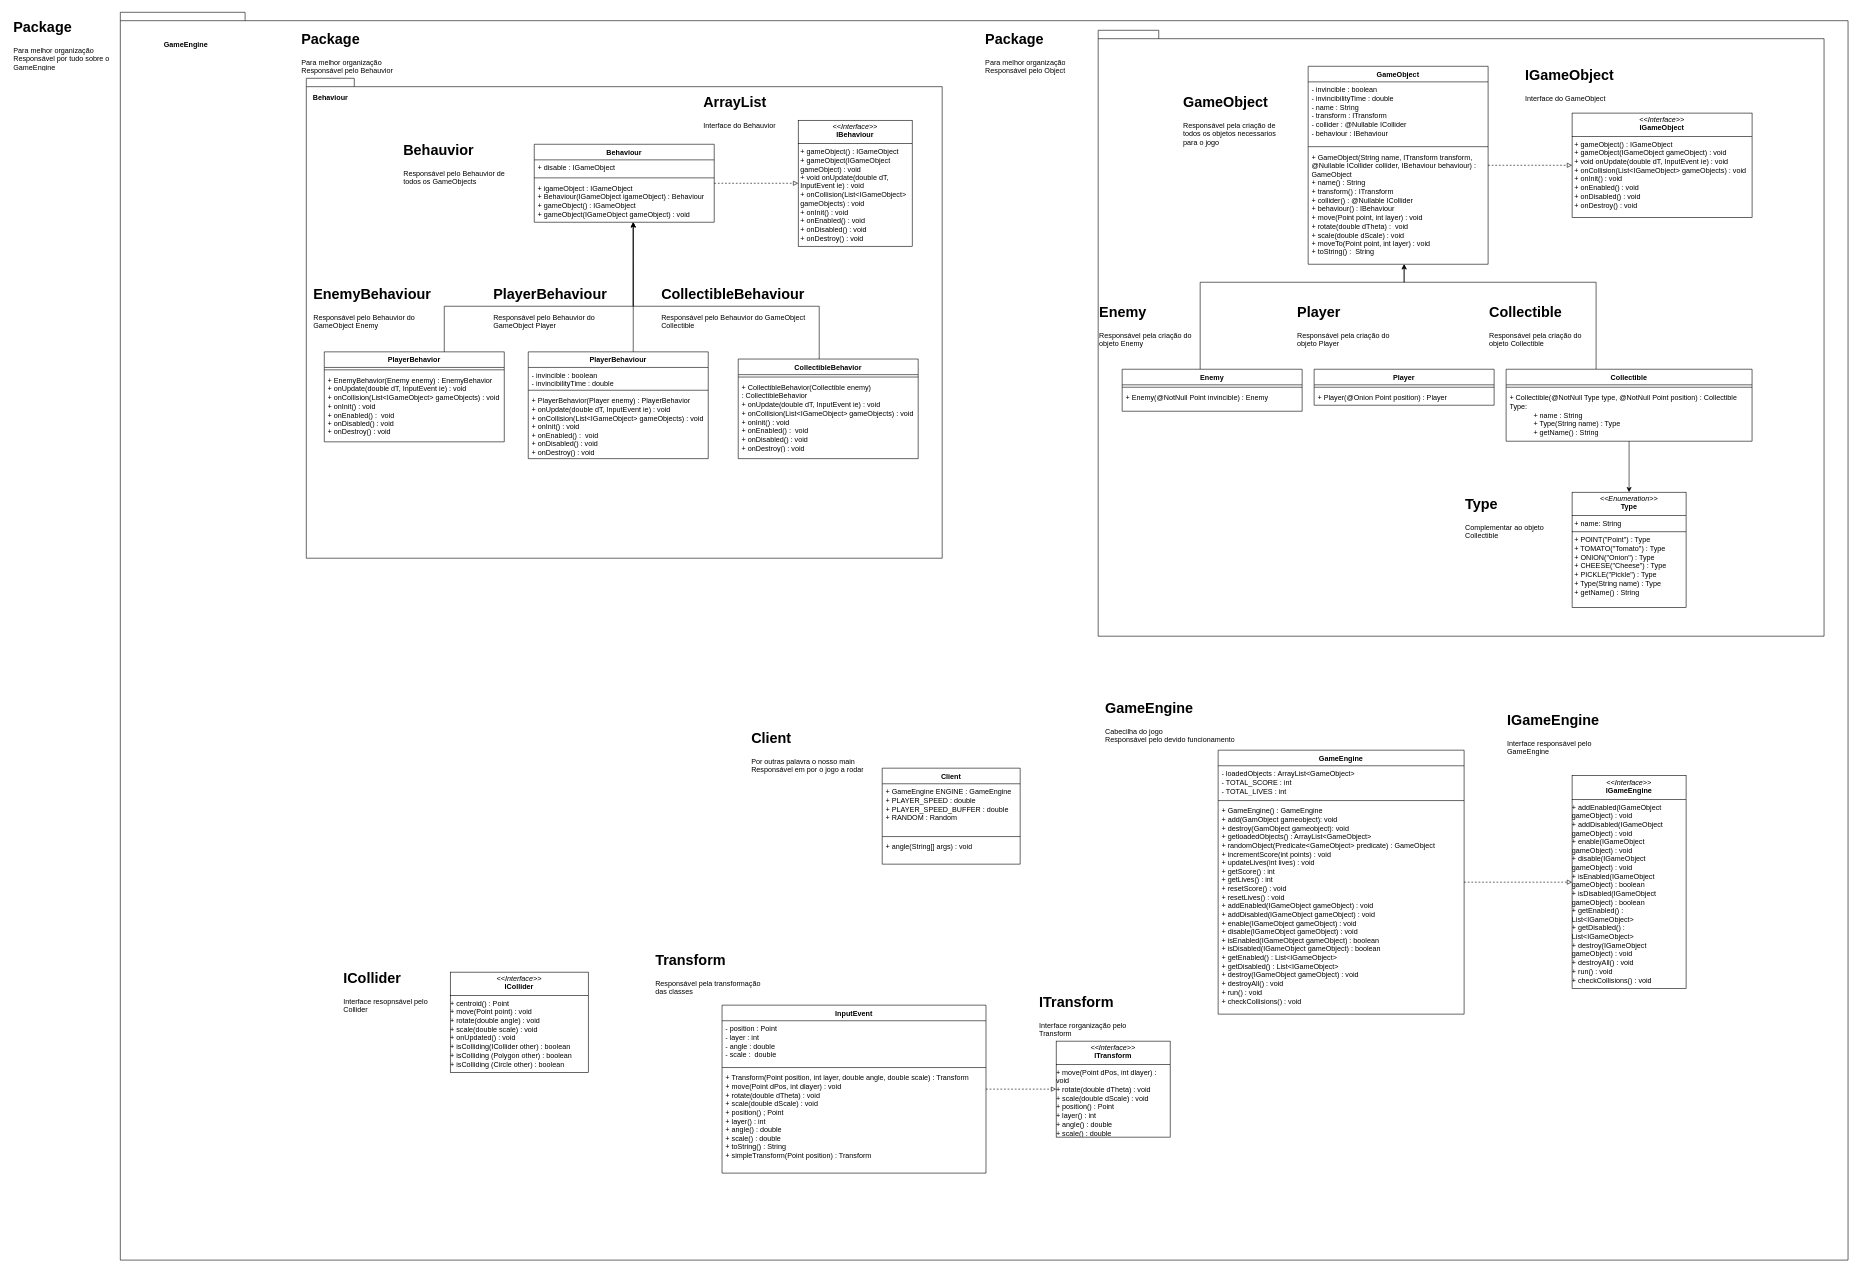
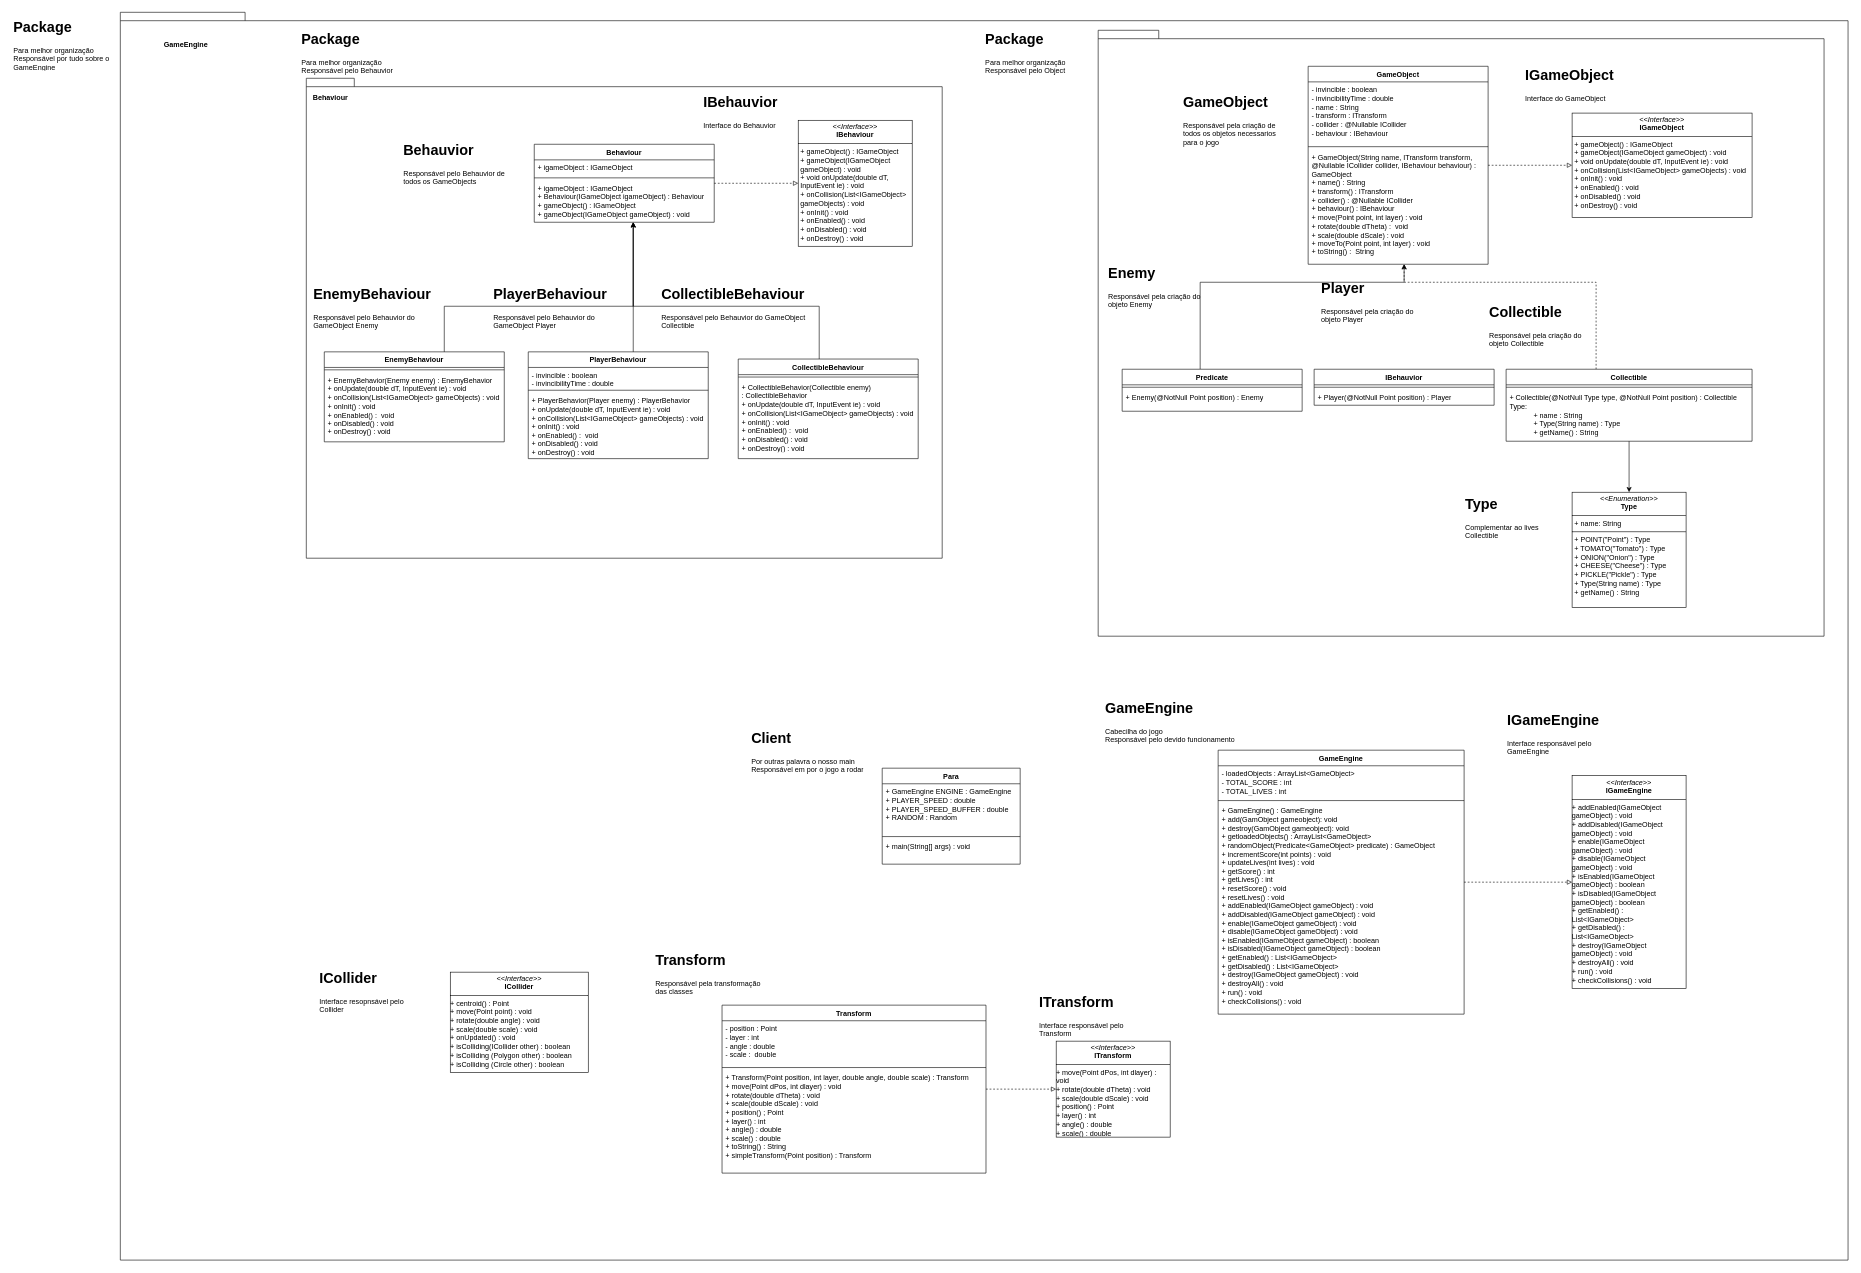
node "ArrayList Interface do Behauvior": label "ArrayList Interface do Behauvior" -> "IBehauvior Interface do Behauvior"
node "+ disable : IGameObject": label "+ disable : IGameObject" -> "+ igameObject : IGameObject"
edge "Collectible" -> "GameObject": style solid -> dashed
node "Enemy Responsável pela criação do objeto Enemy": moved (1152, 333) -> (1161, 294)
node "Player Responsável pela criação do objeto Player": moved (1350, 333) -> (1374, 309)
node "PlayerBehavior": label "PlayerBehavior" -> "EnemyBehaviour"
node "CollectibleBehavior": label "CollectibleBehavior" -> "CollectibleBehaviour"
node "Enemy": label "Enemy" -> "Predicate"
node "Player": label "Player" -> "IBehauvior"
node "+ Enemy(@NotNull Point invincible) : Enemy": label "+ Enemy(@NotNull Point invincible) : Enemy" -> "+ Enemy(@NotNull Point position) : Enemy"
node "+ Player(@Onion Point position) : Player": label "+ Player(@Onion Point position) : Player" -> "+ Player(@NotNull Point position) : Player"
node "Type Complementar ao objeto Collectible": label "Type Complementar ao objeto Collectible" -> "Type Complementar ao lives Collectible"
node "Client": label "Client" -> "Para"
node "+ angle(String[] args) : void": label "+ angle(String[] args) : void" -> "+ main(String[] args) : void"
node "ICollider Interface resopnsável pelo Collider": moved (396, 993) -> (372, 993)
node "ITransform Interface rorganização pelo Transform": label "ITransform Interface rorganização pelo Transform" -> "ITransform Interface responsável pelo Transform"
node "InputEvent": label "InputEvent" -> "Transform"
